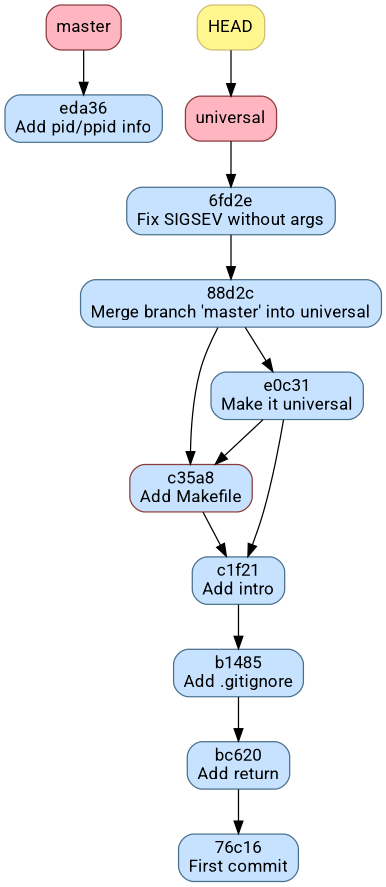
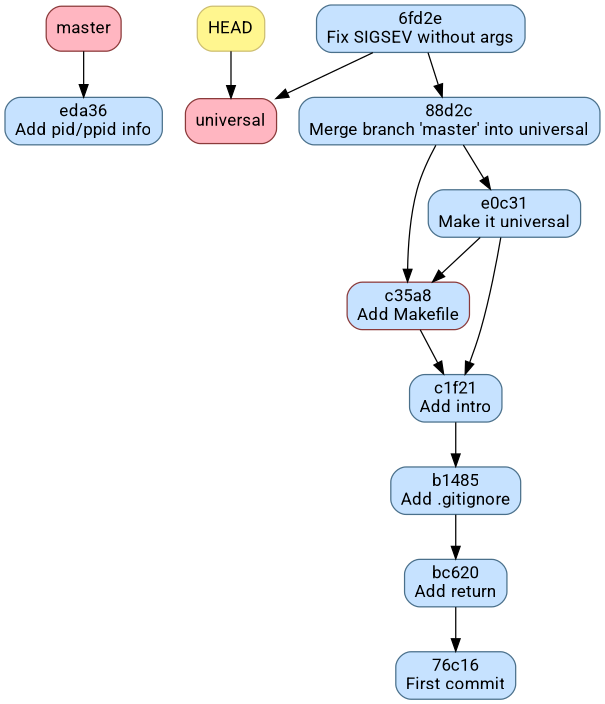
edge "universal" -> "6fd2e Fix SIGSEV without args": reversed
